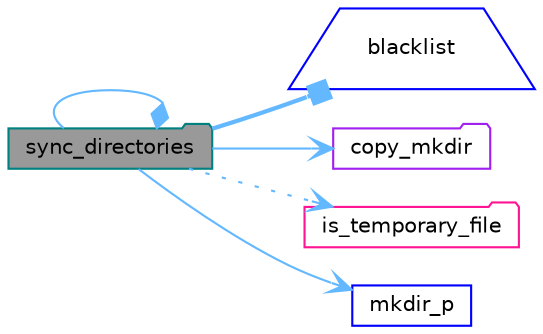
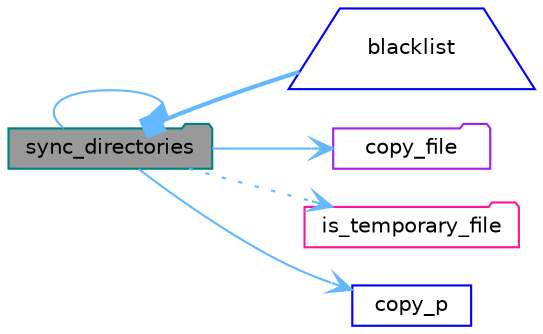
edge "sync_directories" -> "blacklist": reversed
node "copy_mkdir": label "copy_mkdir" -> "copy_file"
node "mkdir_p": label "mkdir_p" -> "copy_p"
